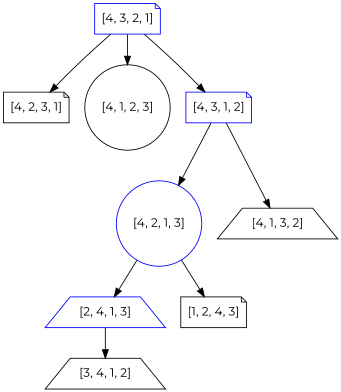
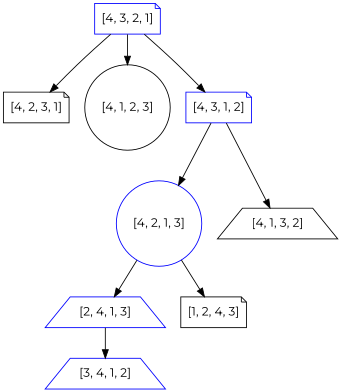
node "[3, 4, 1, 2]": color black -> blue
